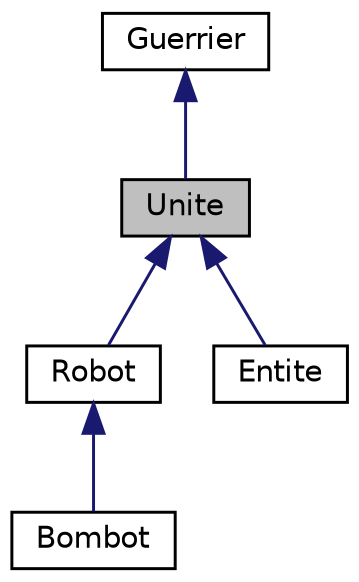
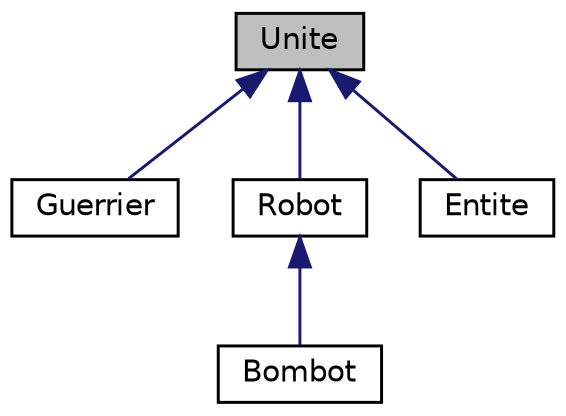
edge "Unite" -> "Guerrier": reversed
